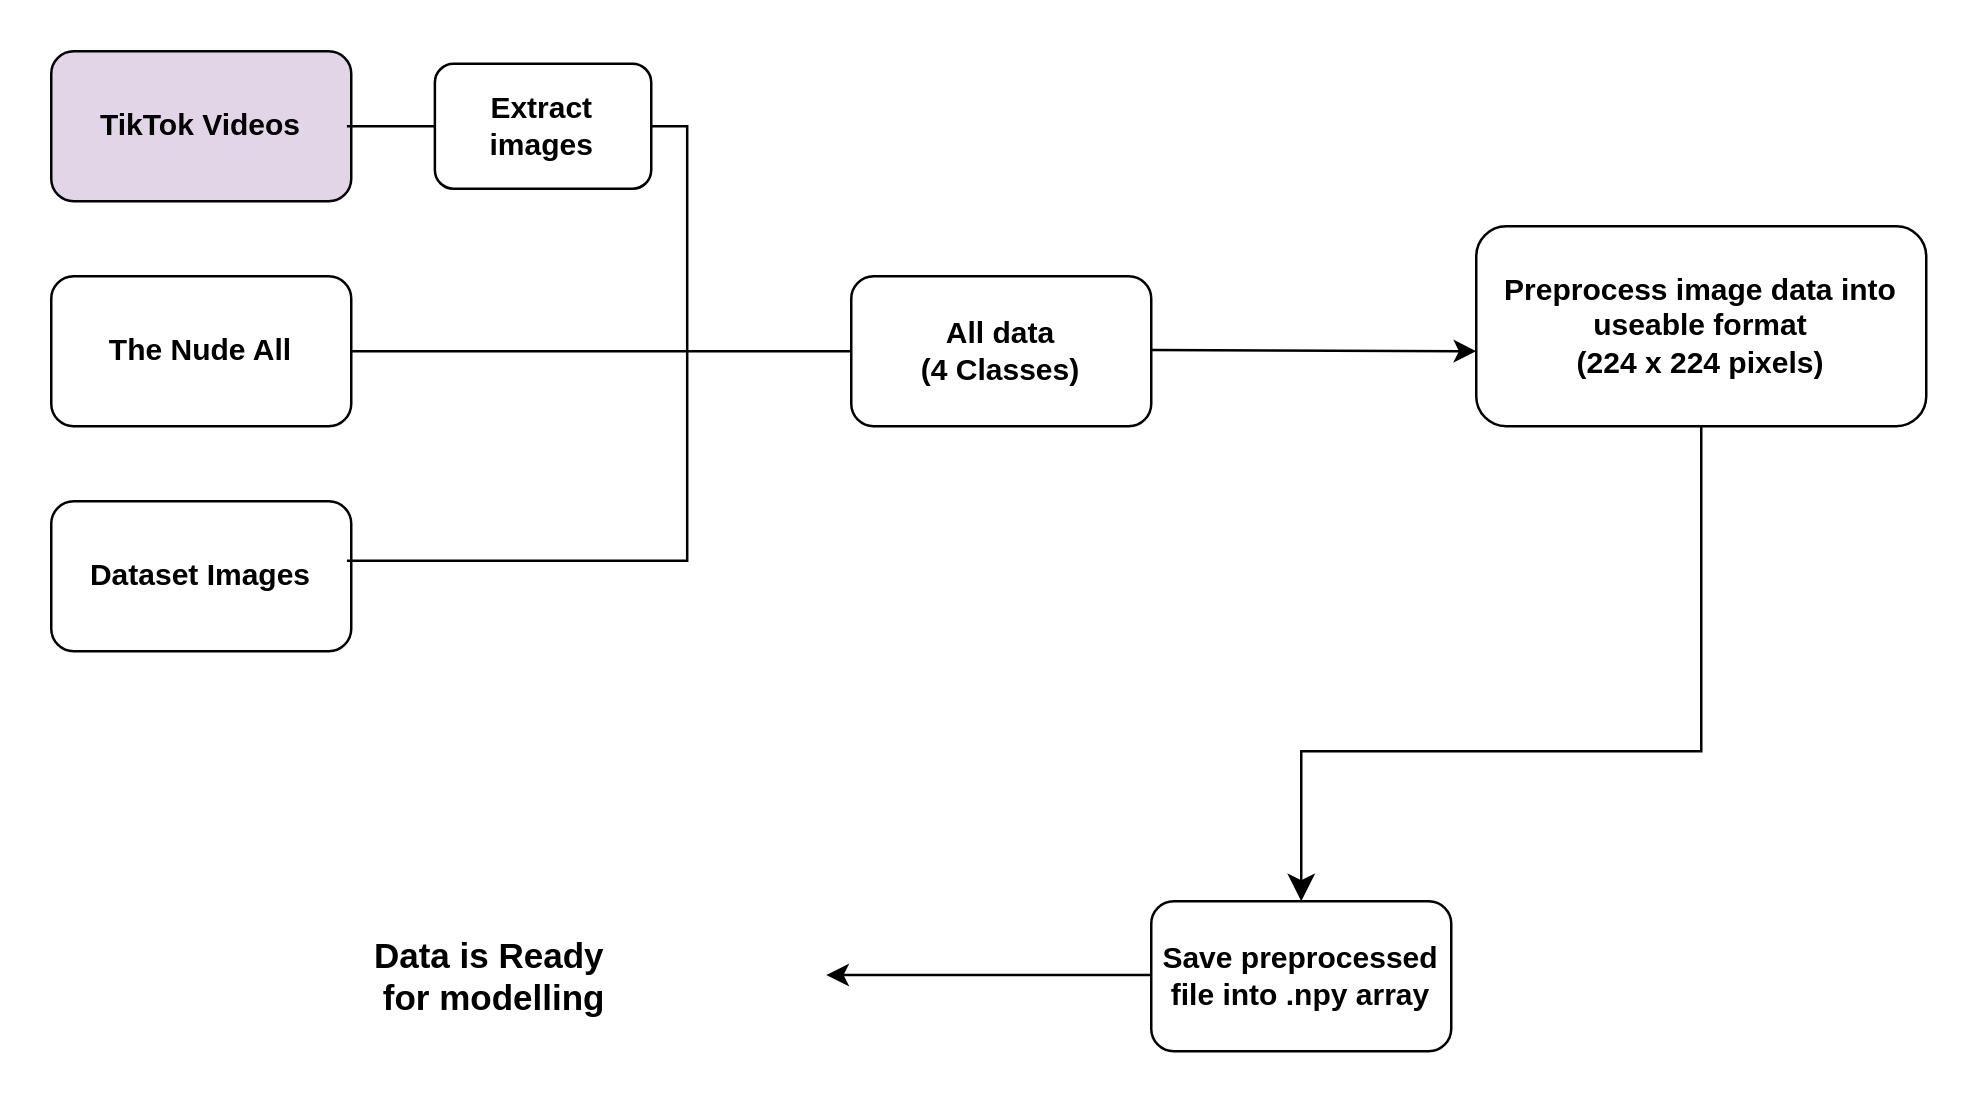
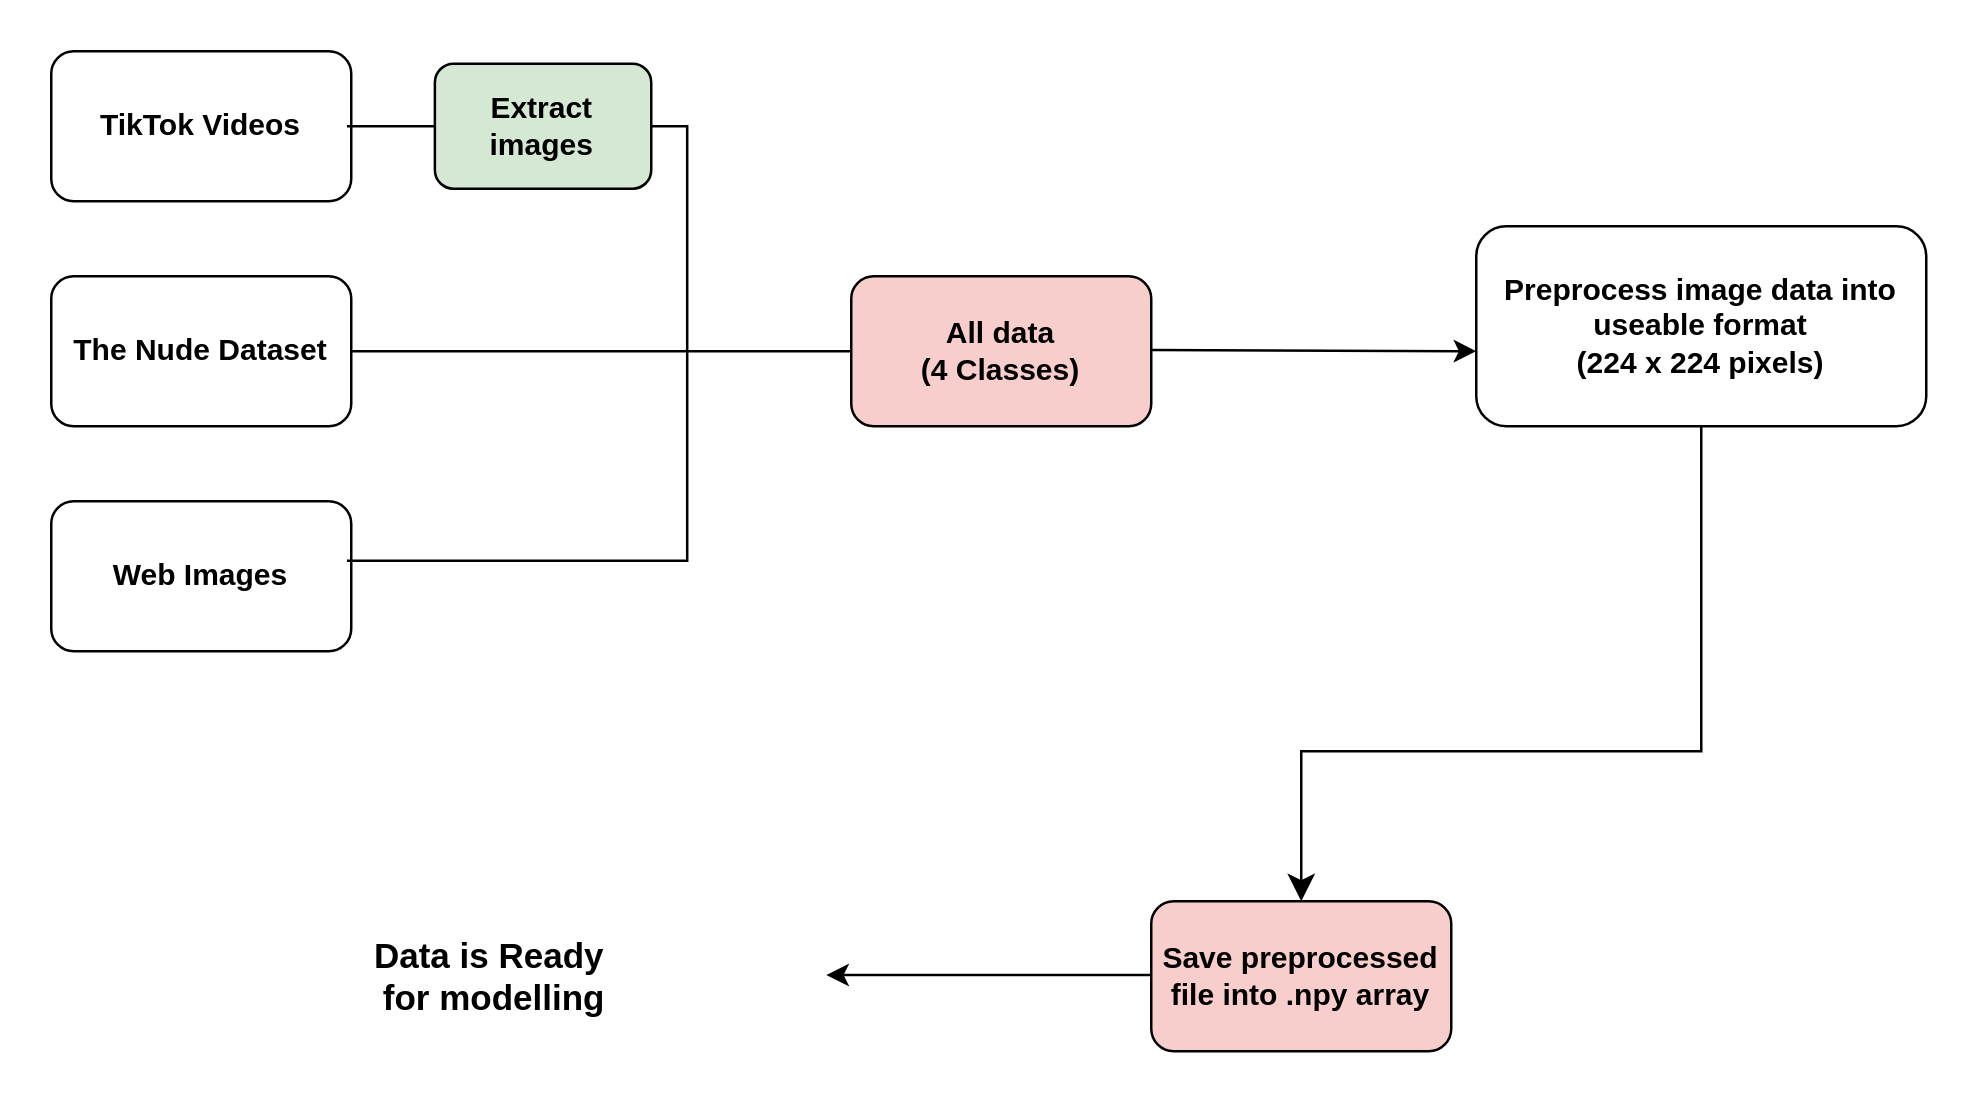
node "TikTok Videos": fillcolor #e1d5e7 -> #ffffff
node "Extract images": fillcolor #ffffff -> #d5e8d4
node "The Nude All": label "The Nude All" -> "The Nude Dataset"
node "All data (4 Classes)": fillcolor #ffffff -> #f8cecc
node "Dataset Images": label "Dataset Images" -> "Web Images"
node "Save preprocessed file into .npy array": fillcolor #ffffff -> #f8cecc
